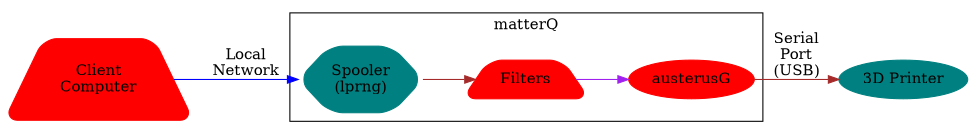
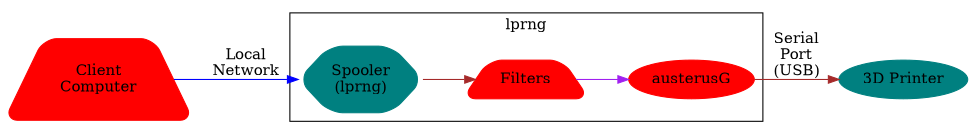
cluster "matterQ": label "matterQ" -> "lprng"
